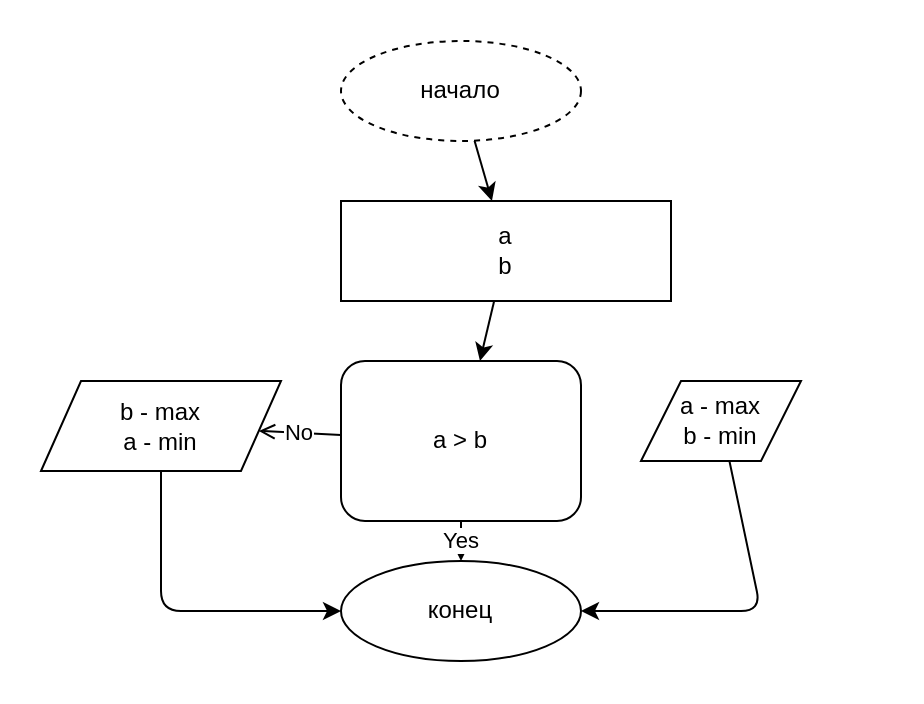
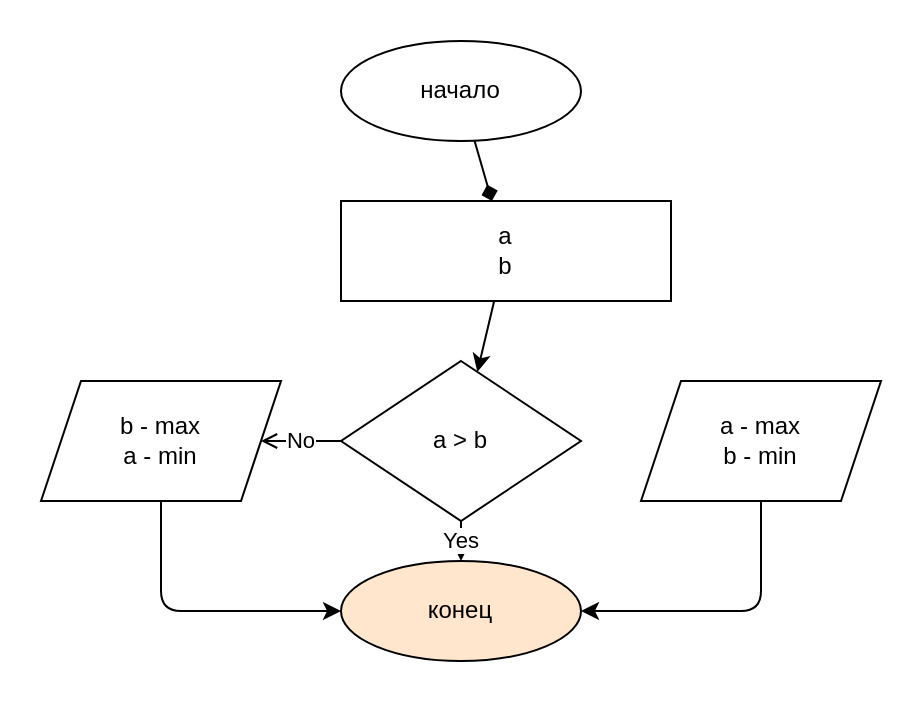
node "начало": style dashed -> solid
edge "начало" -> "a b": arrowhead classic -> diamond
node "a - max b - min": size 160x80 -> 240x120
node "b - max a - min": size 240x90 -> 240x120
node "a > b": shape rounded rectangle -> diamond
node "конец": fillcolor #ffffff -> #ffe6cc
